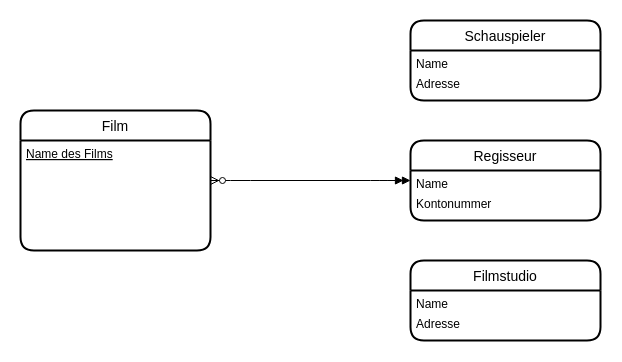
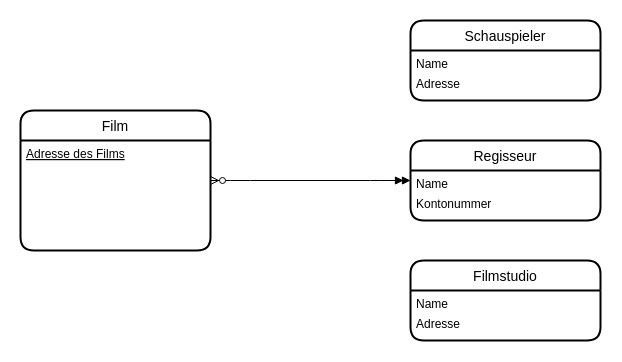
node "Name des Films": label "Name des Films" -> "Adresse des Films"
